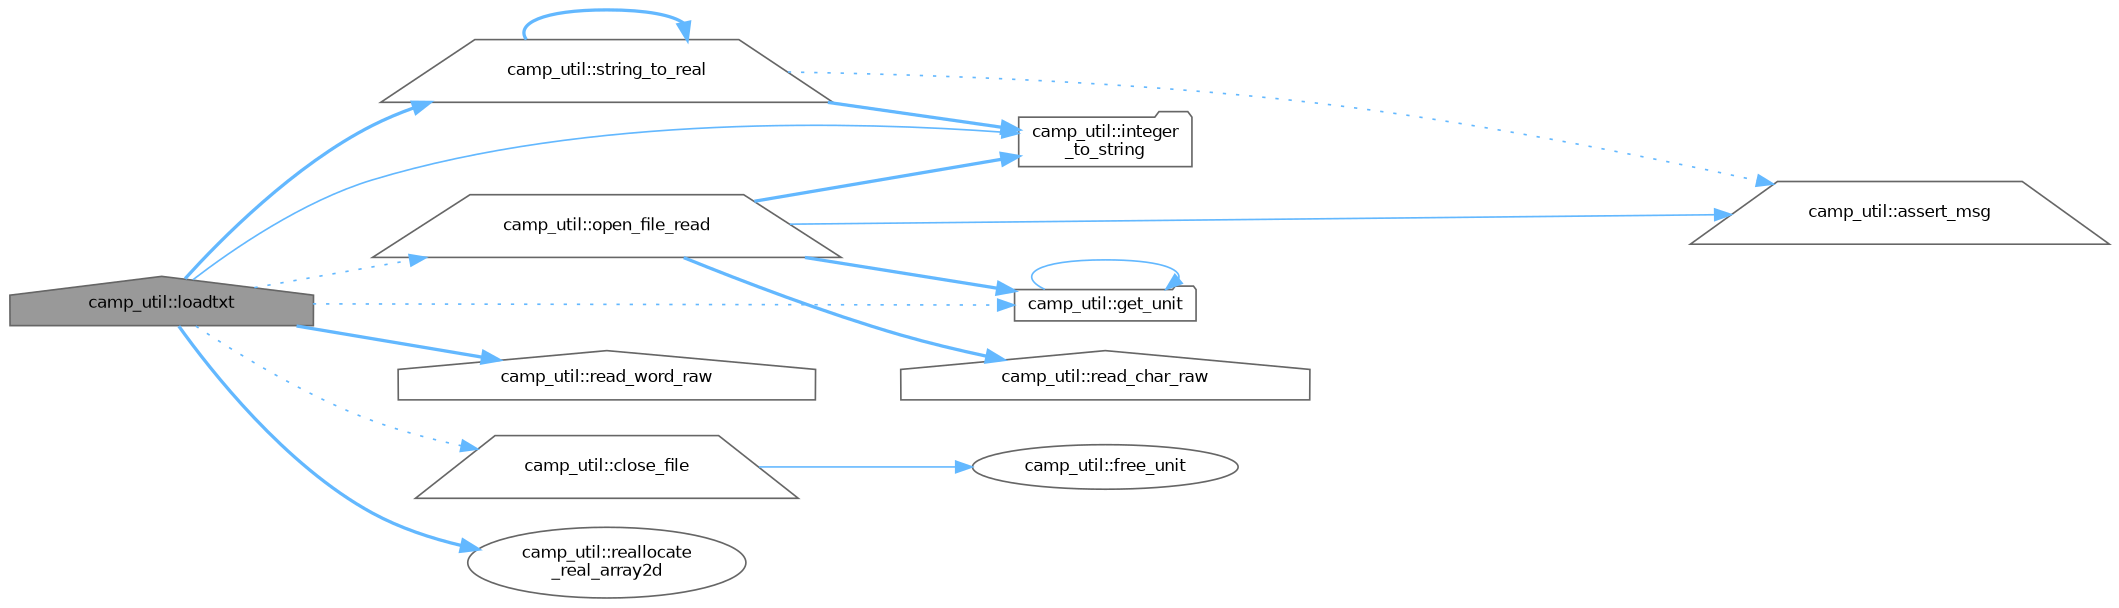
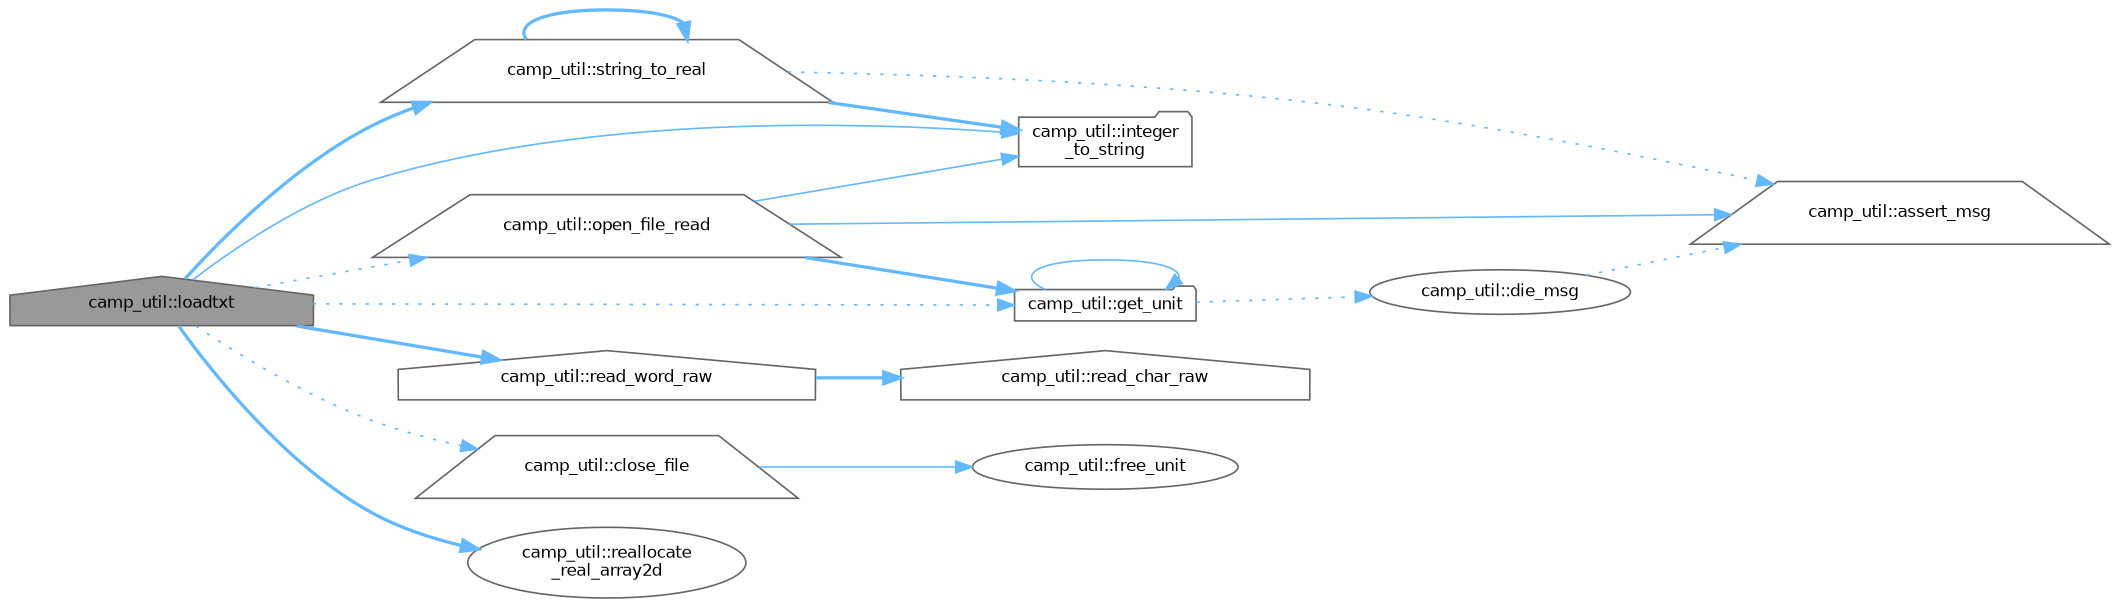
edge "camp_util::open_file_read" -> "camp_util::integer _to_string": style bold -> solid
node "camp_util::die_msg": added
edge "camp_util::open_file_read" -> "camp_util::read_char_raw": now "camp_util::read_word_raw" -> "camp_util::read_char_raw"
